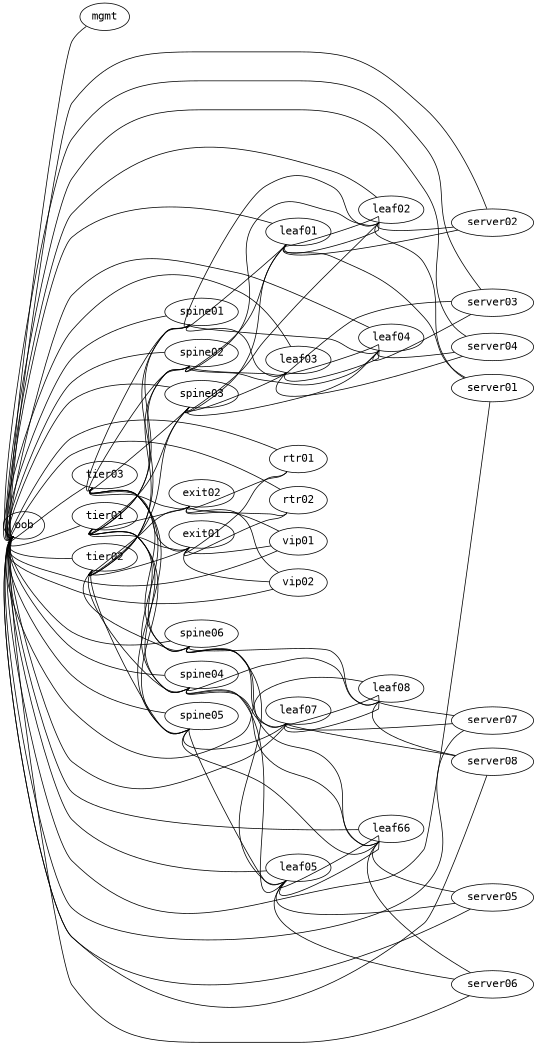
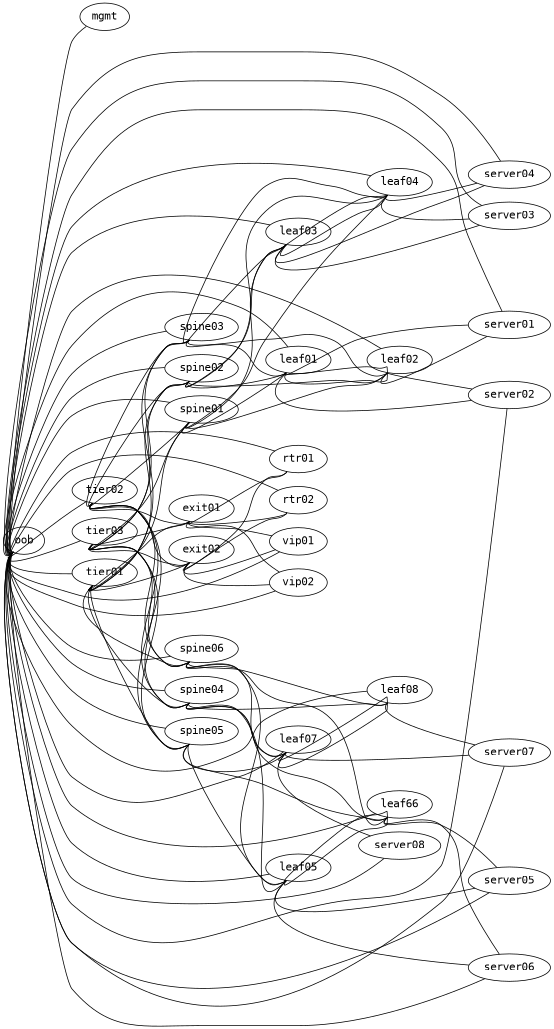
edge "leaf08" -- "server08": removed
